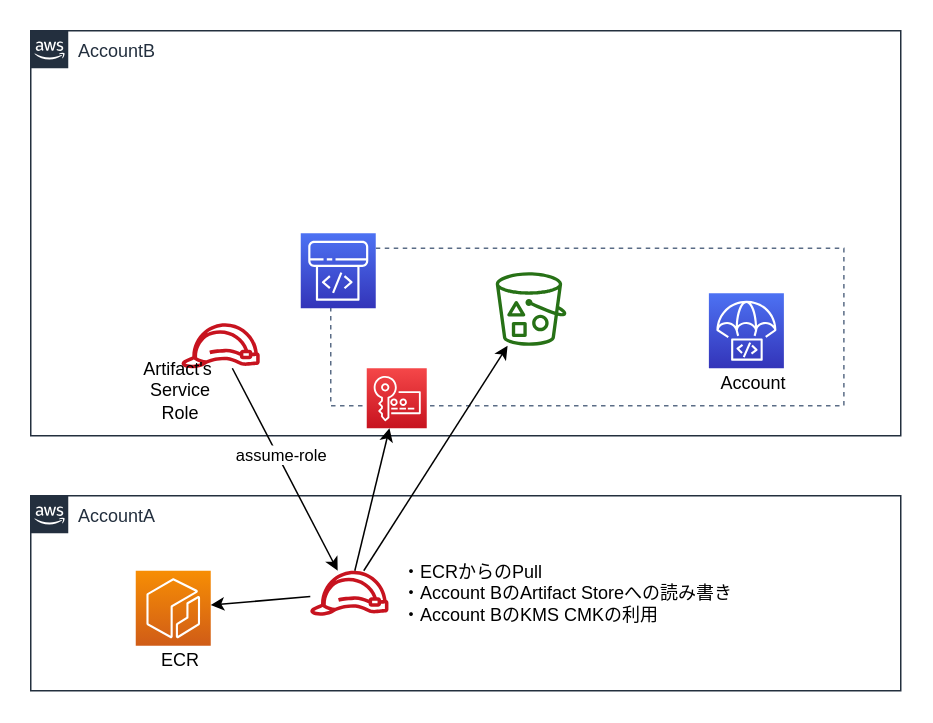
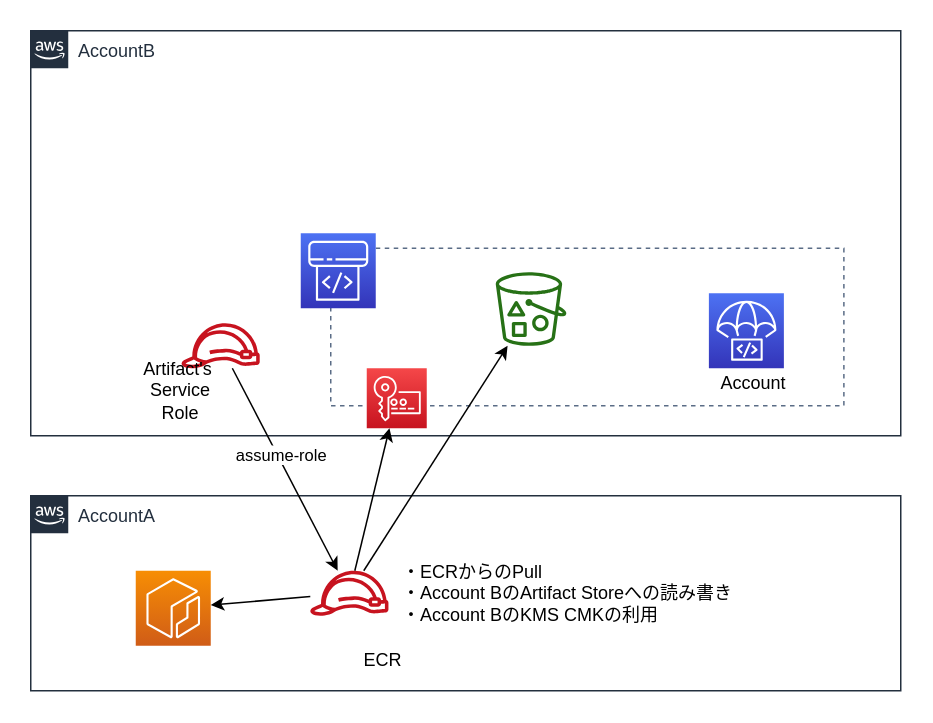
node "ECR": moved (181, 661) -> (383, 661)
